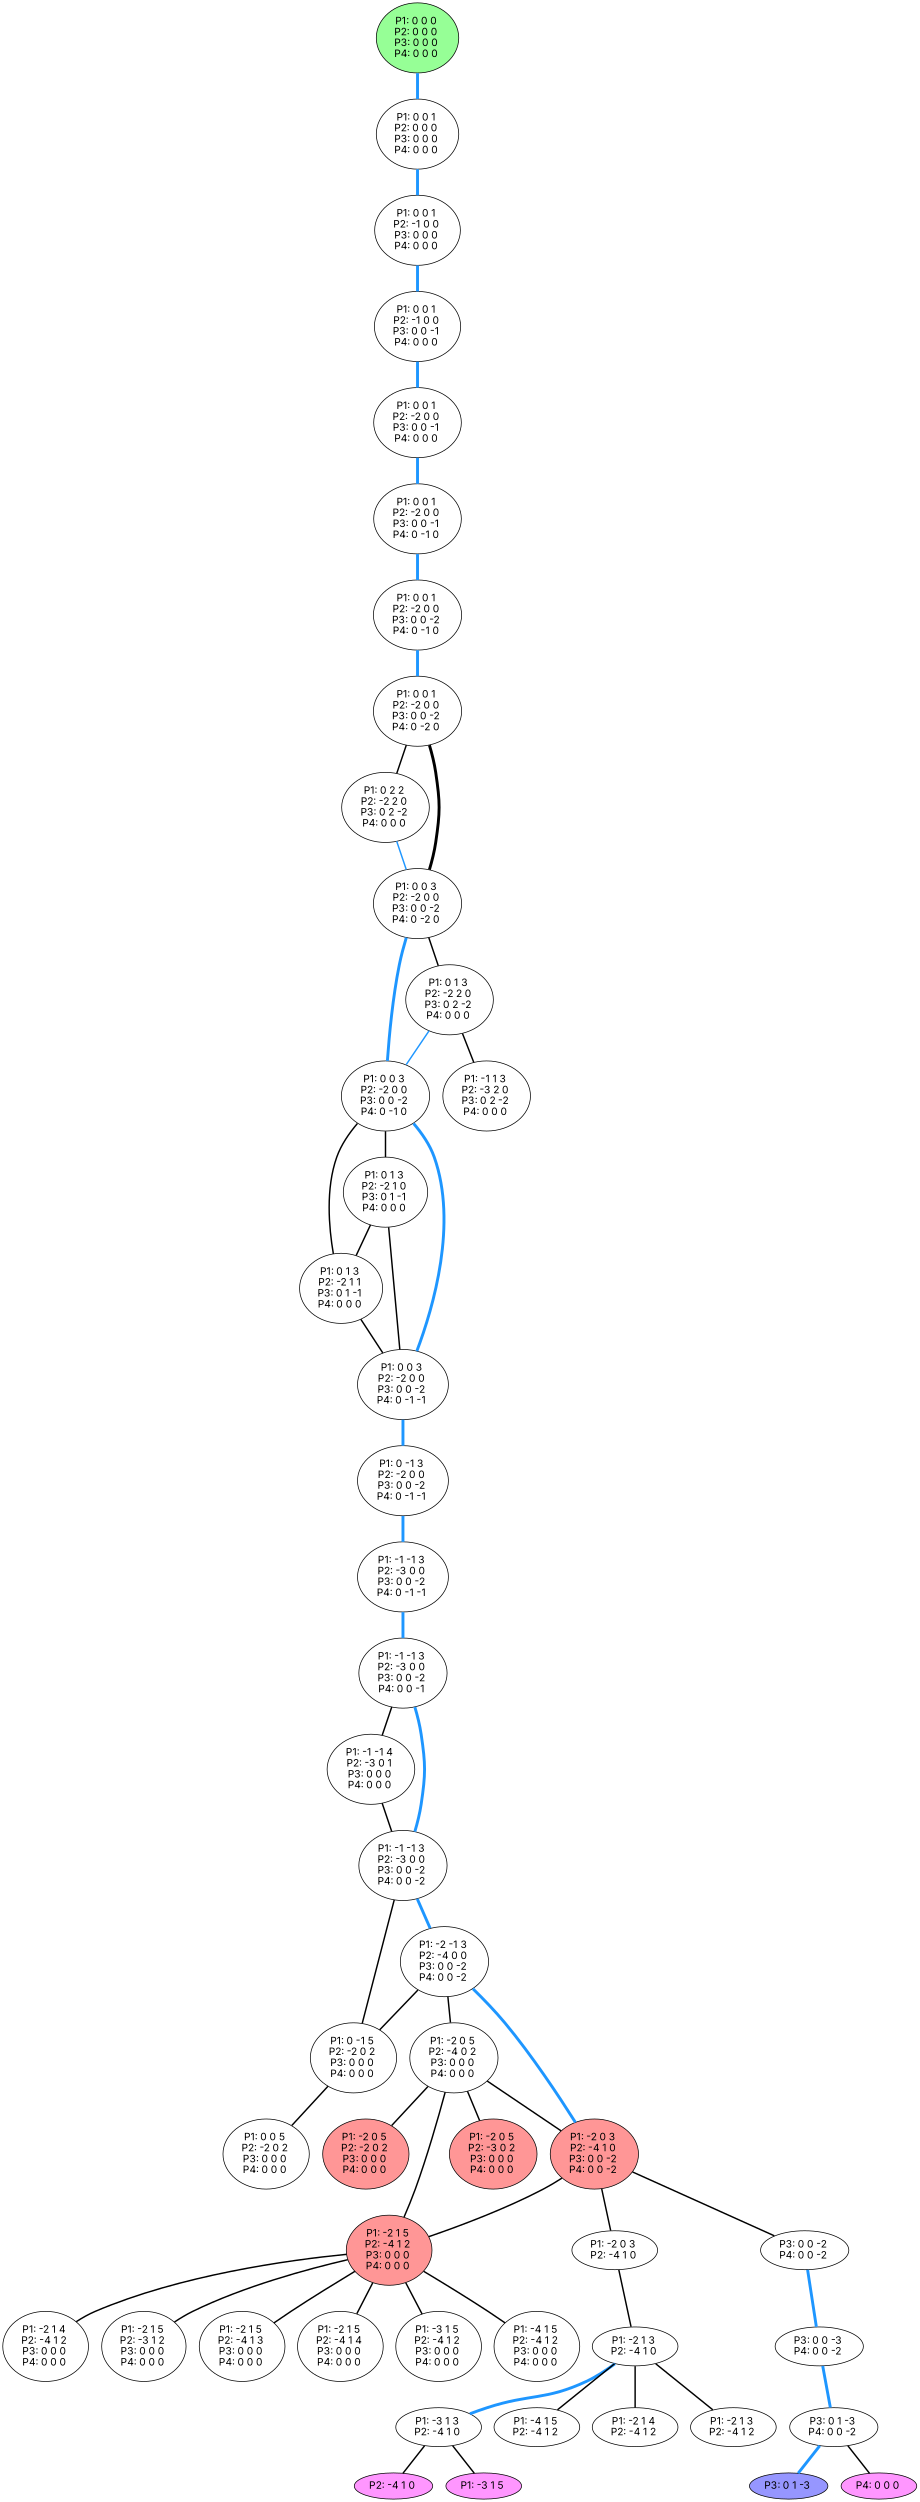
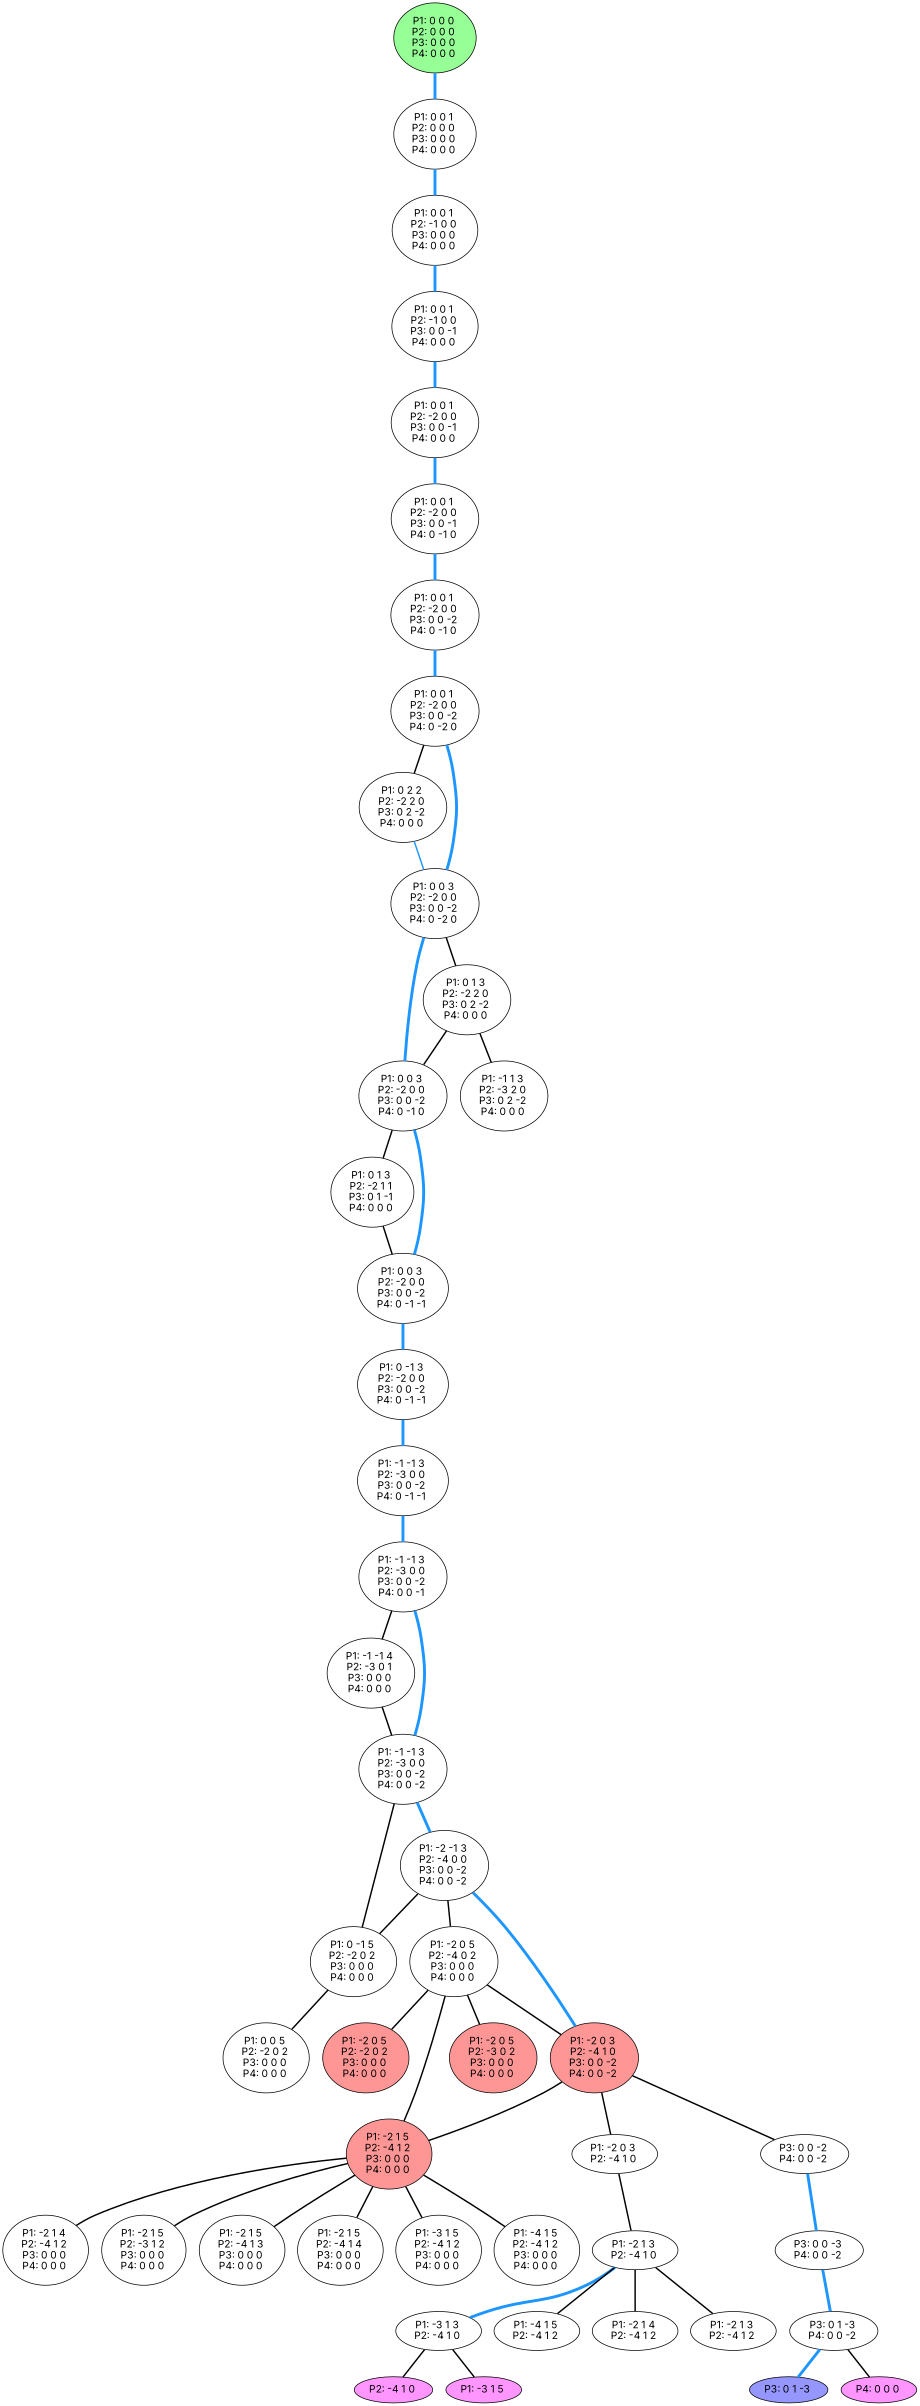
edge "P1: 0 0 1 P2: -2 0 0 P3: 0 0 -2 P4: 0 -2 0" -- "P1: 0 0 3 P2: -2 0 0 P3: 0 0 -2 P4: 0 -2 0": color black -> #1e96ff
edge "P1: 0 1 3 P2: -2 2 0 P3: 0 2 -2 P4: 0 0 0" -- "P1: 0 0 3 P2: -2 0 0 P3: 0 0 -2 P4: 0 -1 0": color #1e96ff -> black
node "P1: 0 1 3 P2: -2 1 0 P3: 0 1 -1 P4: 0 0 0": removed
